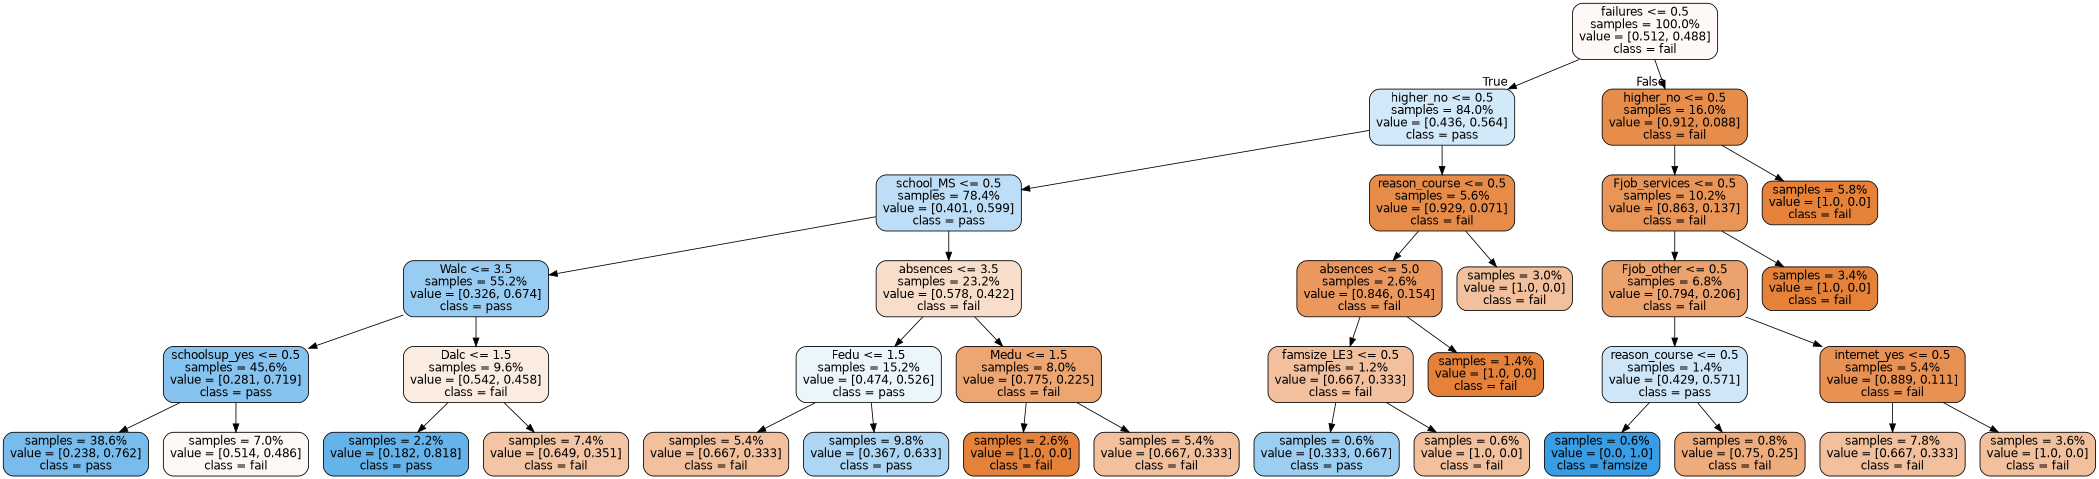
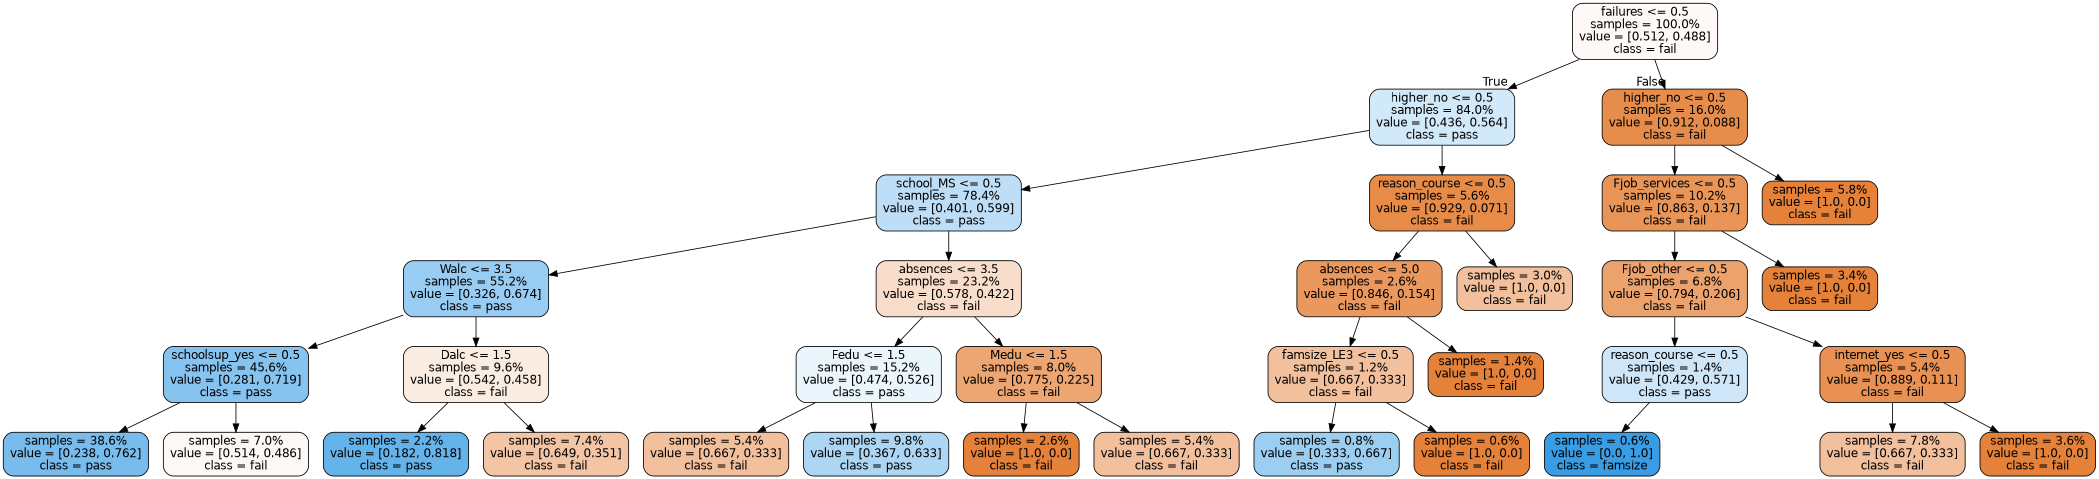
node "samples = 0.6% value = [0.333, 0.667] class = pass": label "samples = 0.6% value = [0.333, 0.667] class = pass" -> "samples = 0.8% value = [0.333, 0.667] class = pass"
node "samples = 0.6% value = [1.0, 0.0] class = fail": fillcolor #f2c09c -> #e58139
node "samples = 0.8% value = [0.75, 0.25] class = fail": removed
node "samples = 3.6% value = [1.0, 0.0] class = fail": fillcolor #f2c09c -> #e58139
